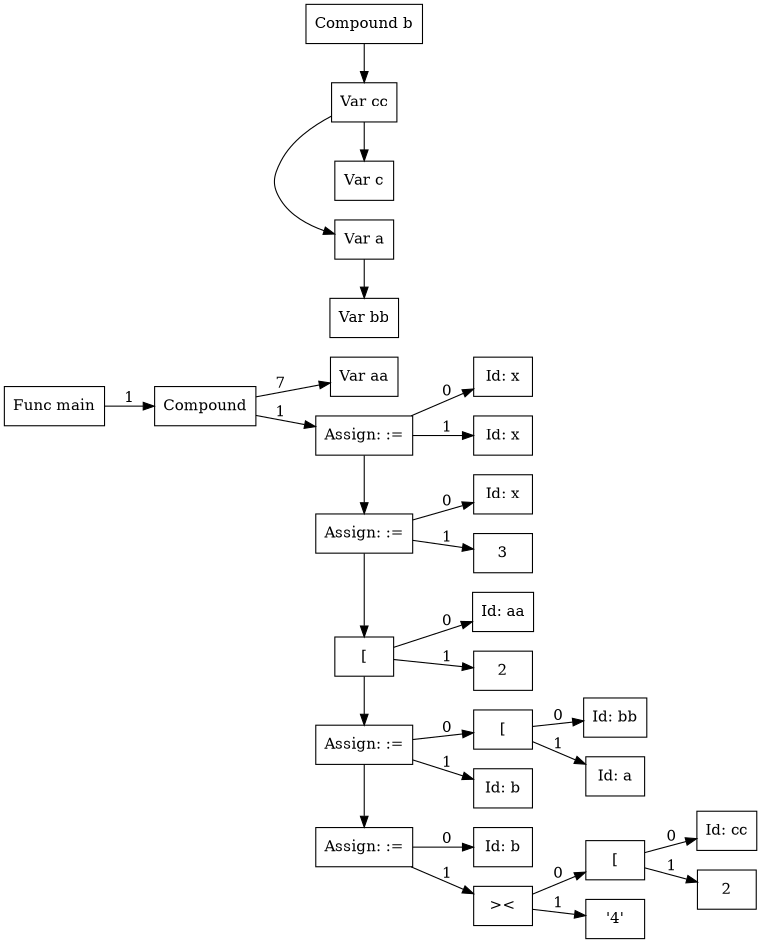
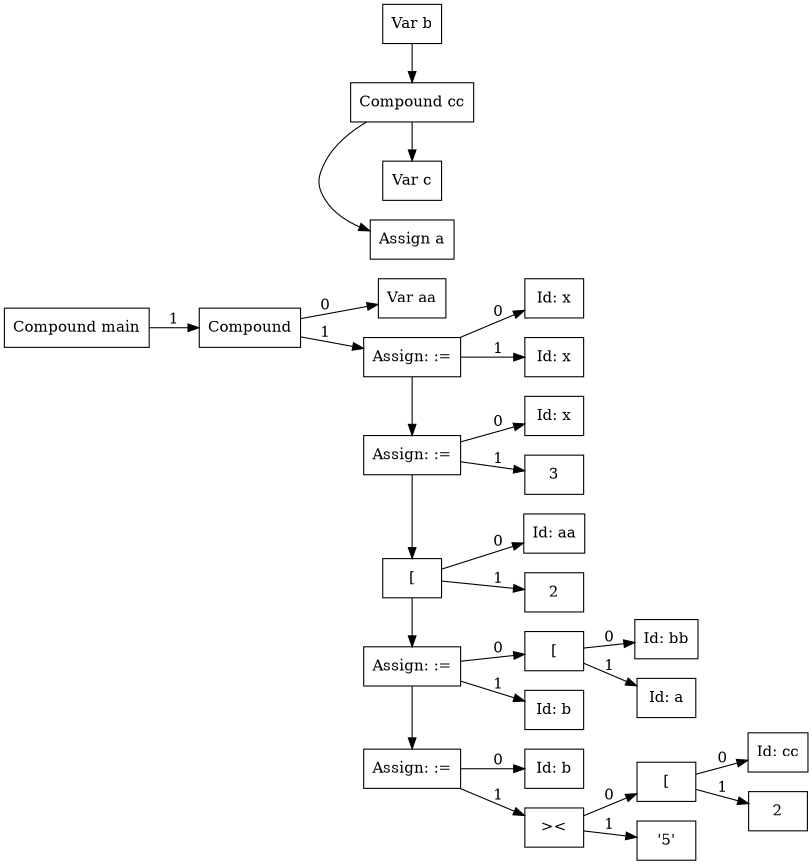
node "Compound b": label "Compound b" -> "Var b"
node "Var cc": label "Var cc" -> "Compound cc"
node "Var a": label "Var a" -> "Assign a"
node "Var bb": removed
edge "Compound" -> "Var aa": label "7" -> "0"
node "Func main": label "Func main" -> "Compound main"
node "'4'": label "'4'" -> "'5'"
